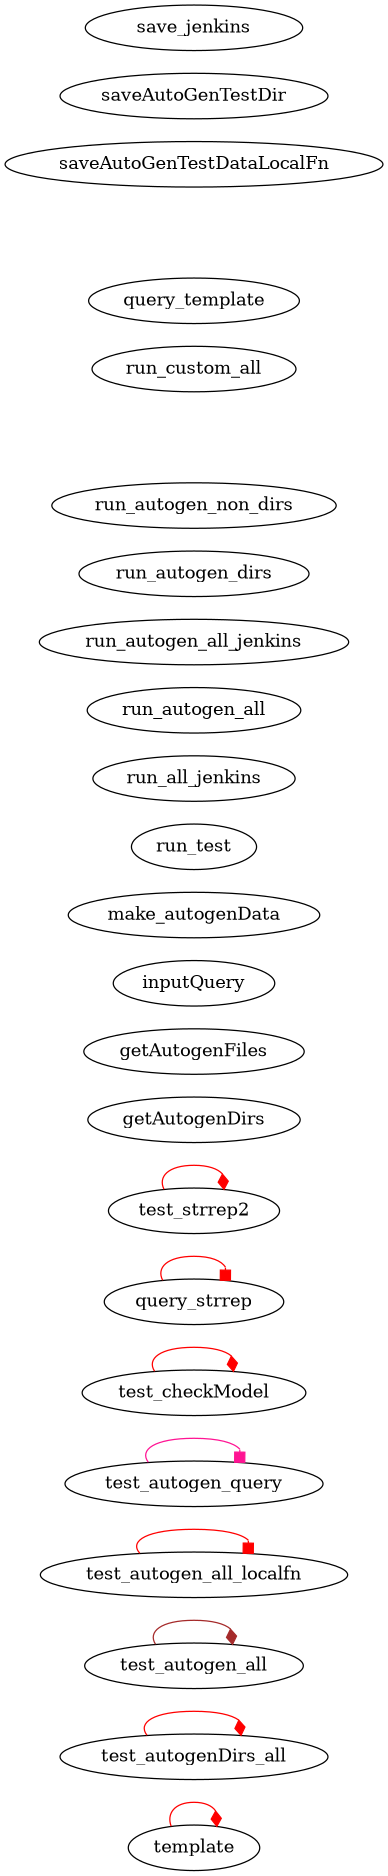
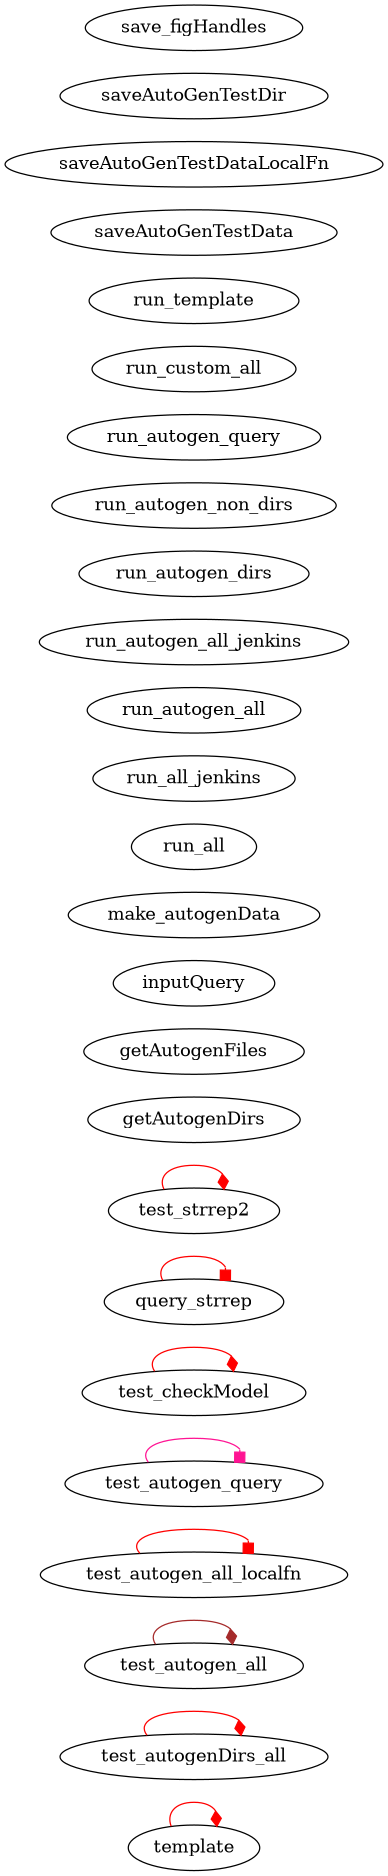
node "save_jenkins": label "save_jenkins" -> "save_figHandles"
node "saveAutoGenTestData": added
node "query_template": label "query_template" -> "run_template"
node "run_autogen_query": added
node "run_test": label "run_test" -> "run_all"
